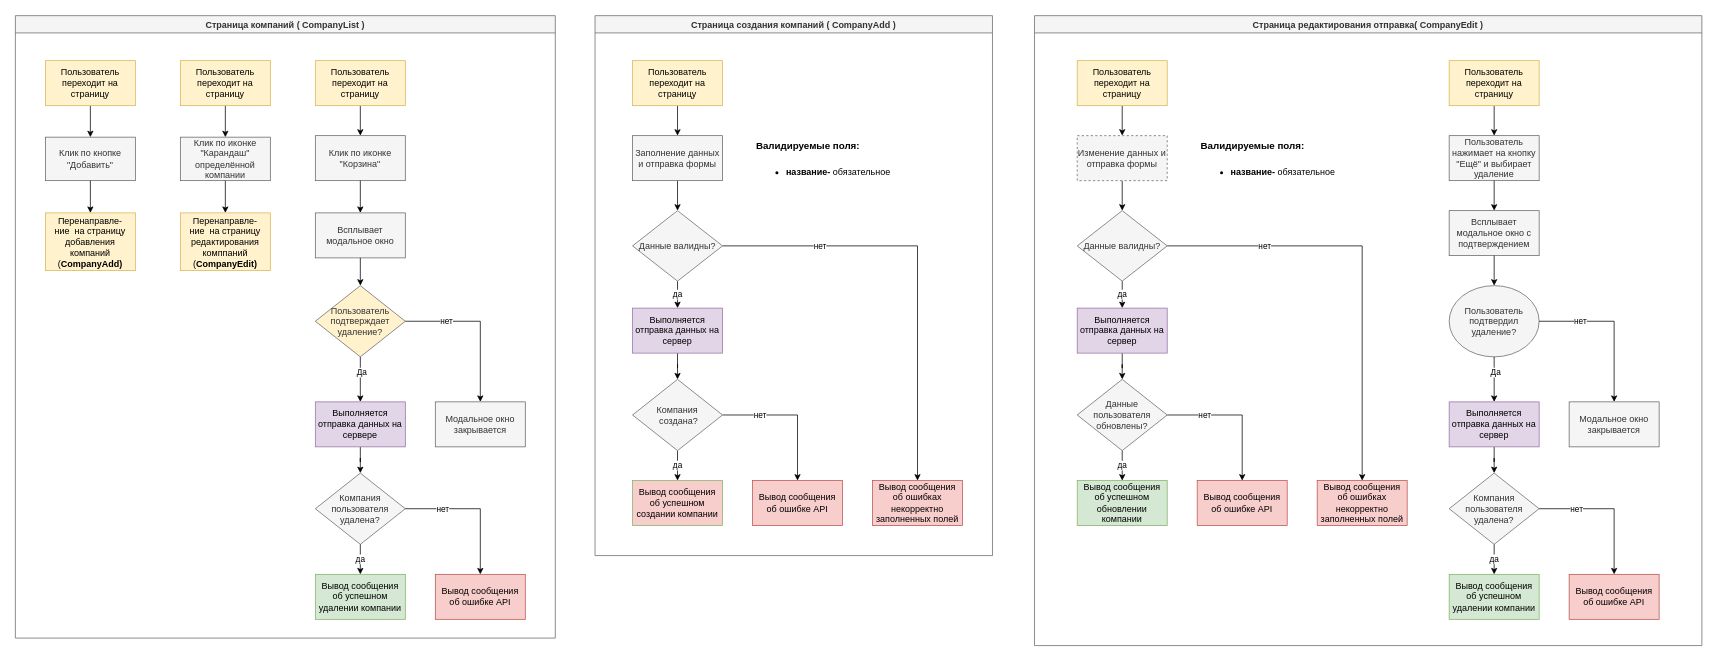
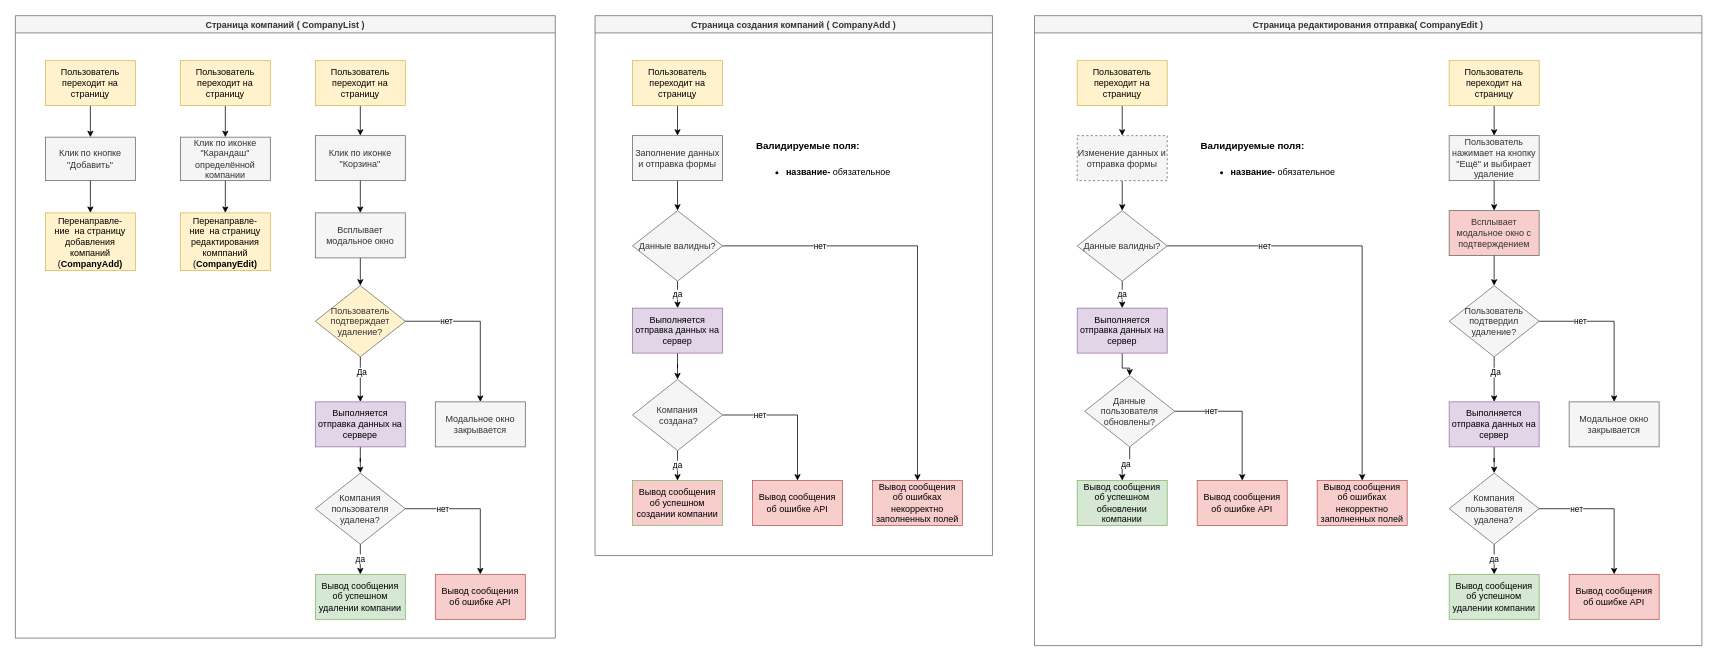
node "Всплывает модальное окно с подтверждением": fillcolor #f5f5f5 -> #f8cecc
node "Пользователь подтвердил удаление?": shape ellipse -> diamond
node "Данные пользователя обновлены?": moved (1122, 415) -> (1130, 411)
